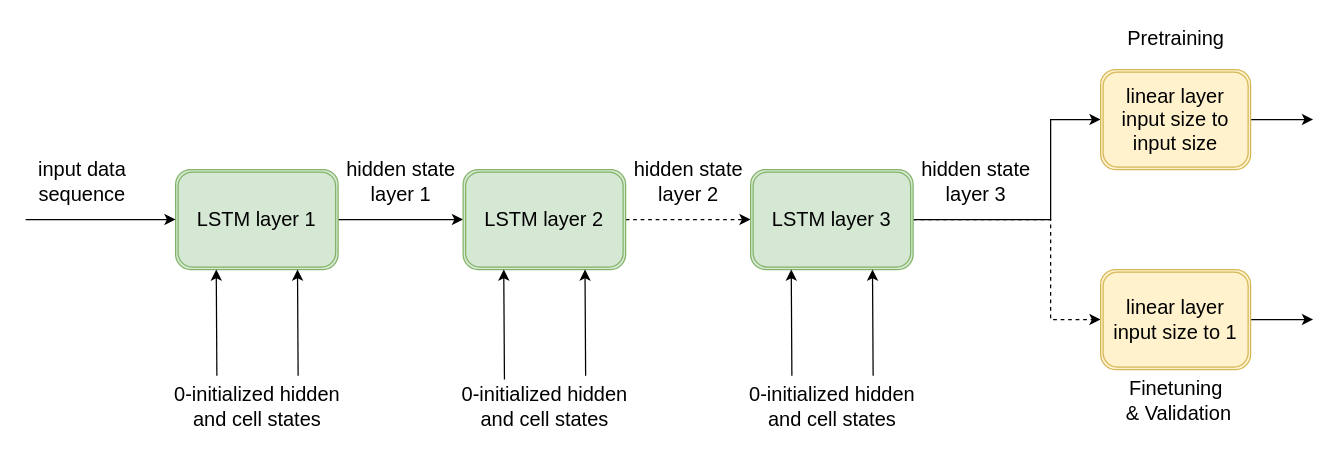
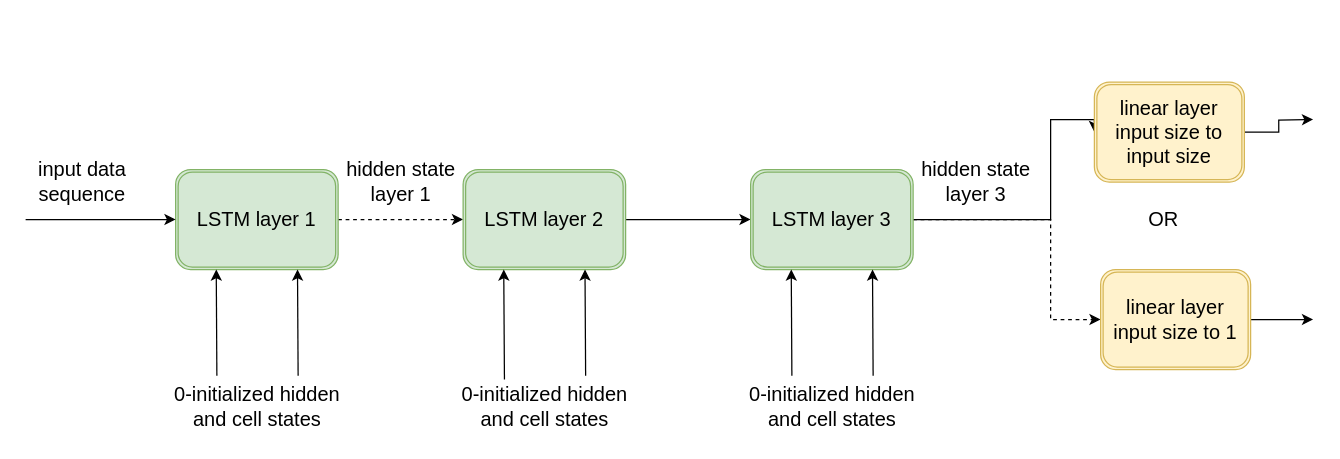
node "Pretraining": removed
node "linear layer input size to input size": moved (1176, 119) -> (1169, 132)
node "hidden state layer 2": removed
edge "LSTM layer 1" -> "LSTM layer 2": style solid -> dashed
edge "LSTM layer 2" -> "LSTM layer 3": style dashed -> solid
node "OR": added
node "Finetuning & Validation": removed
